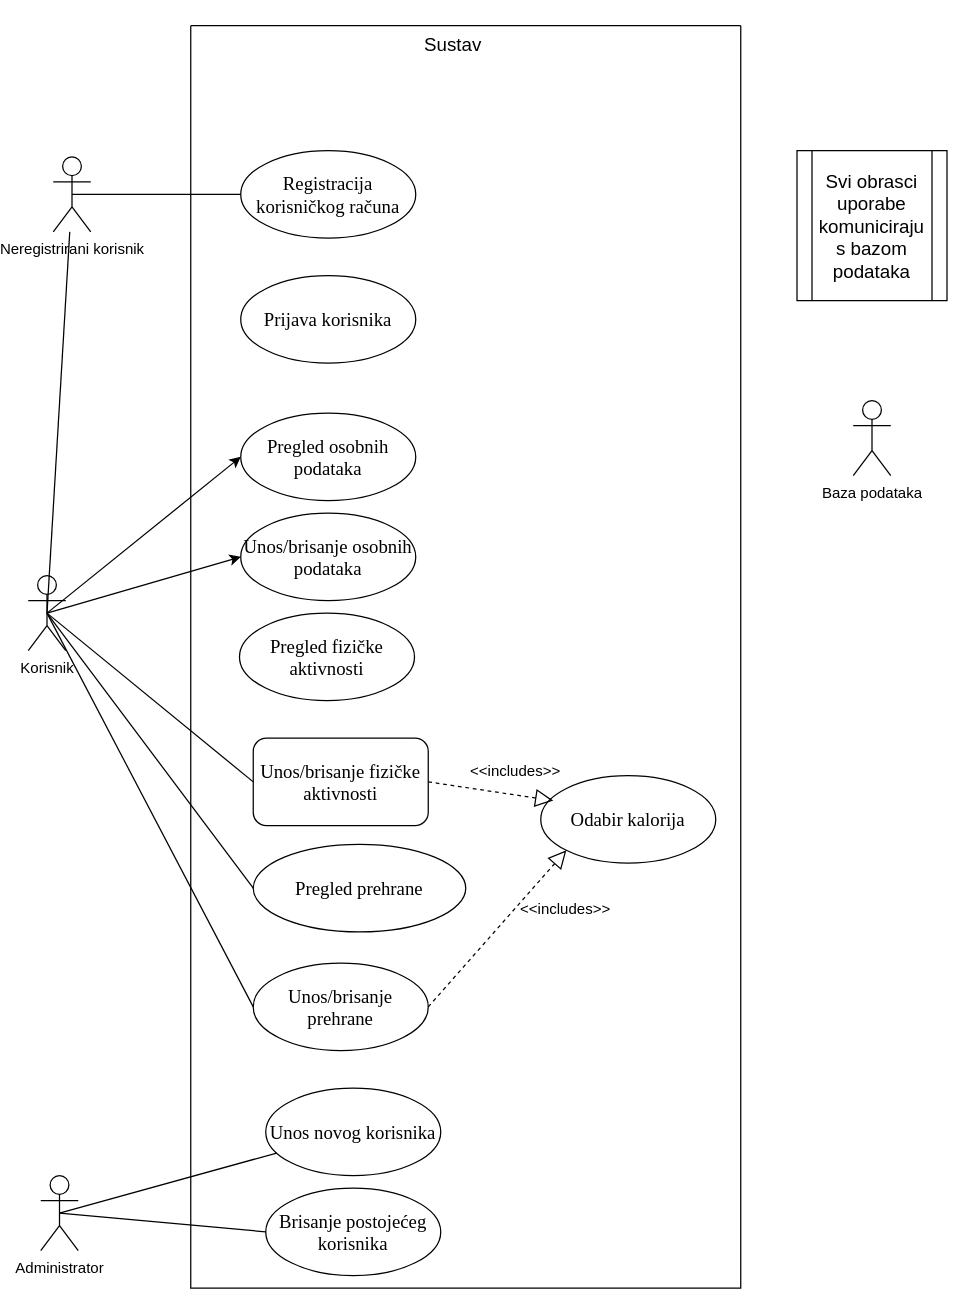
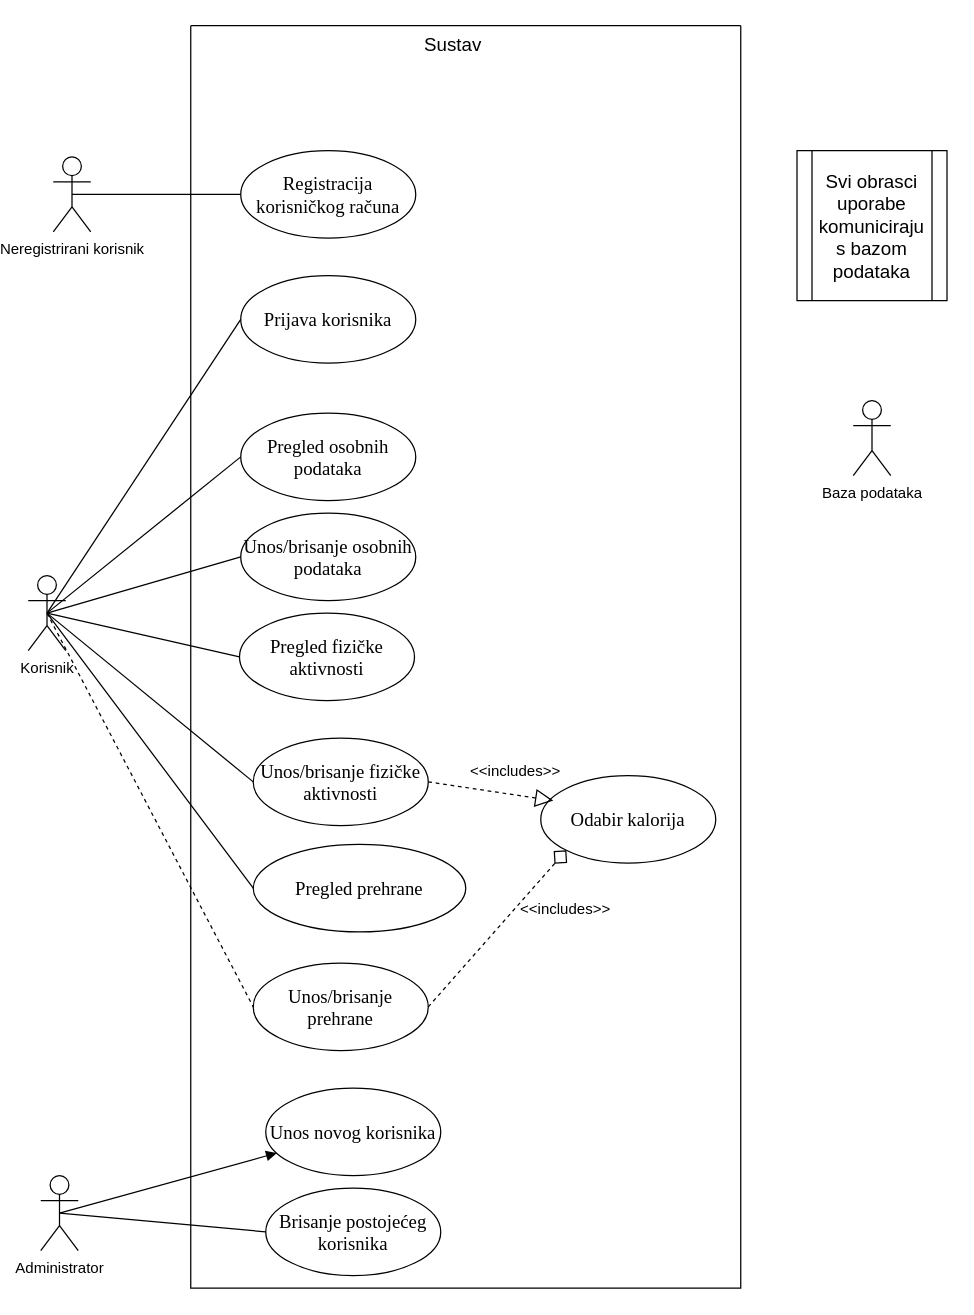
edge "Neregistrirani korisnik" -- "Korisnik": now "Prijava korisnika" -- "Korisnik"
edge "Korisnik" -> "Pregled osobnih podataka": arrowhead classic -> none
edge "Korisnik" -> "Unos/brisanje osobnih podataka": arrowhead classic -> none
edge "Korisnik" -- "Pregled fizičke aktivnosti": added
node "Unos/brisanje fizičke aktivnosti": shape rounded rectangle -> ellipse
edge "Korisnik" -- "Unos/brisanje prehrane": style solid -> dashed
edge "Unos/brisanje prehrane" -> "Odabir kalorija": arrowhead block -> diamond
edge "Unos novog korisnika" -- "Administrator": arrowhead none -> block
